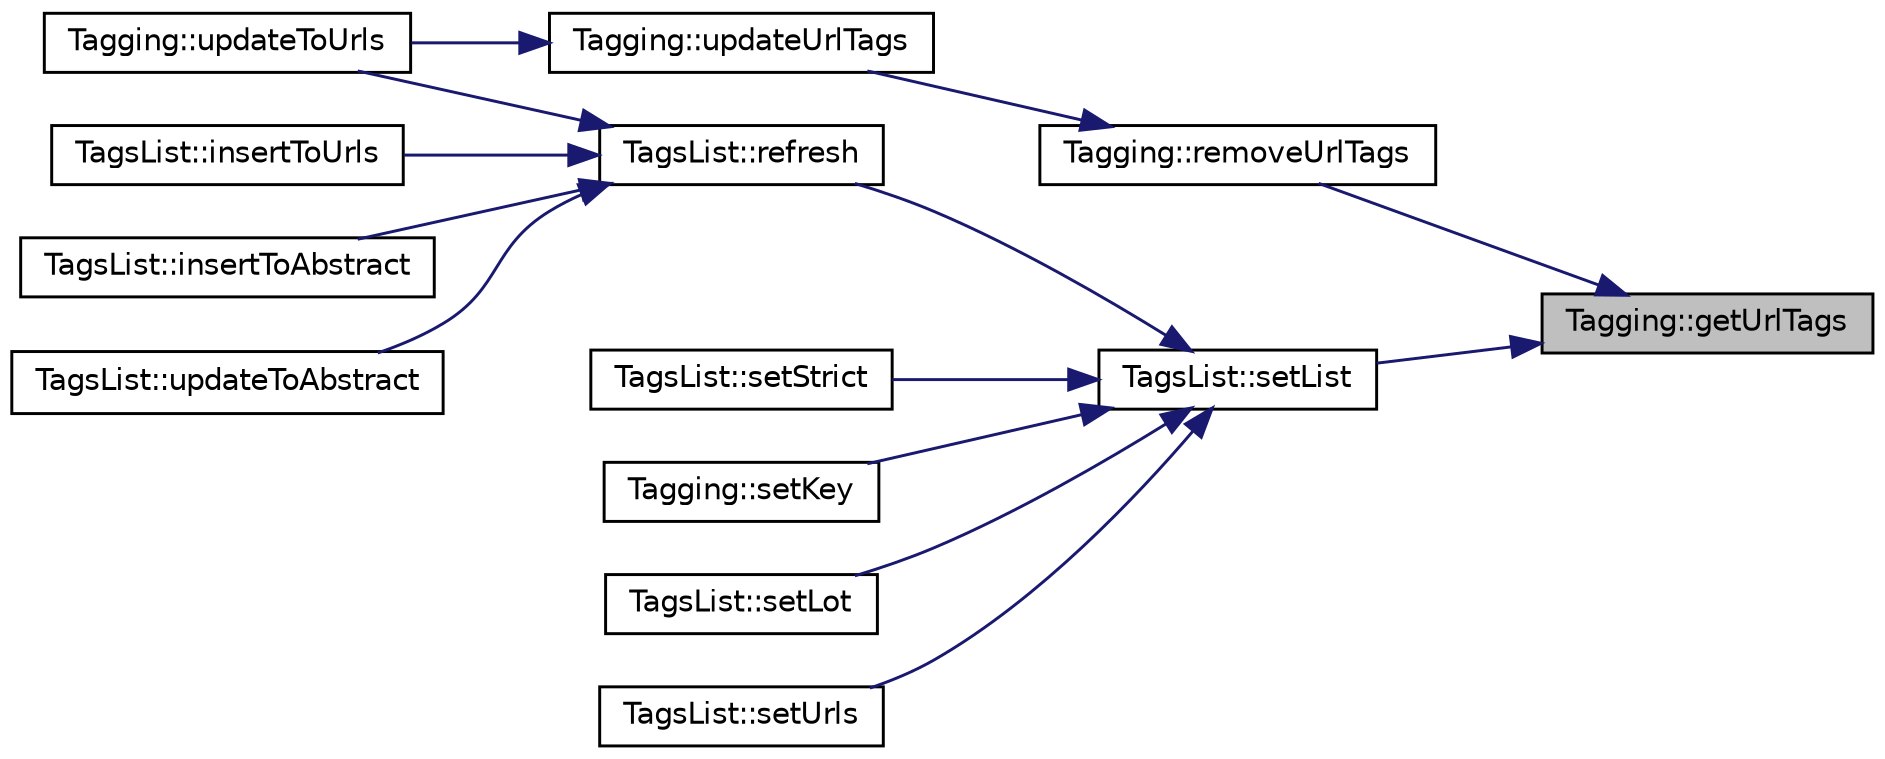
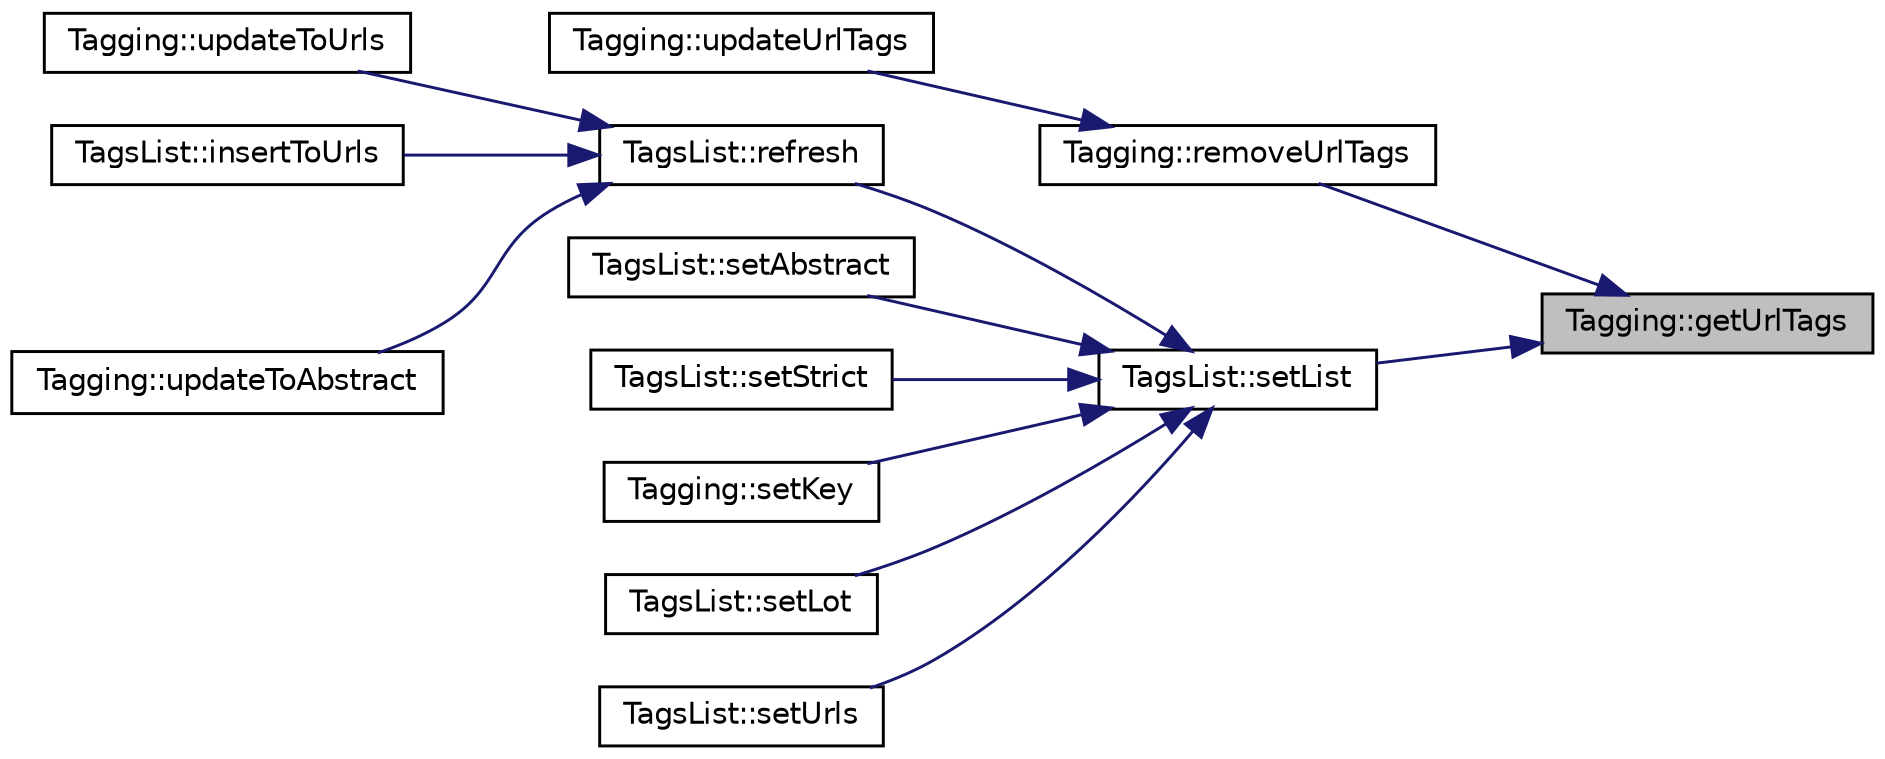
edge "Tagging::updateToUrls" -> "Tagging::updateUrlTags": removed
node "TagsList::insertToAbstract": removed
node "TagsList::setAbstract": added
node "TagsList::updateToAbstract": label "TagsList::updateToAbstract" -> "Tagging::updateToAbstract"
